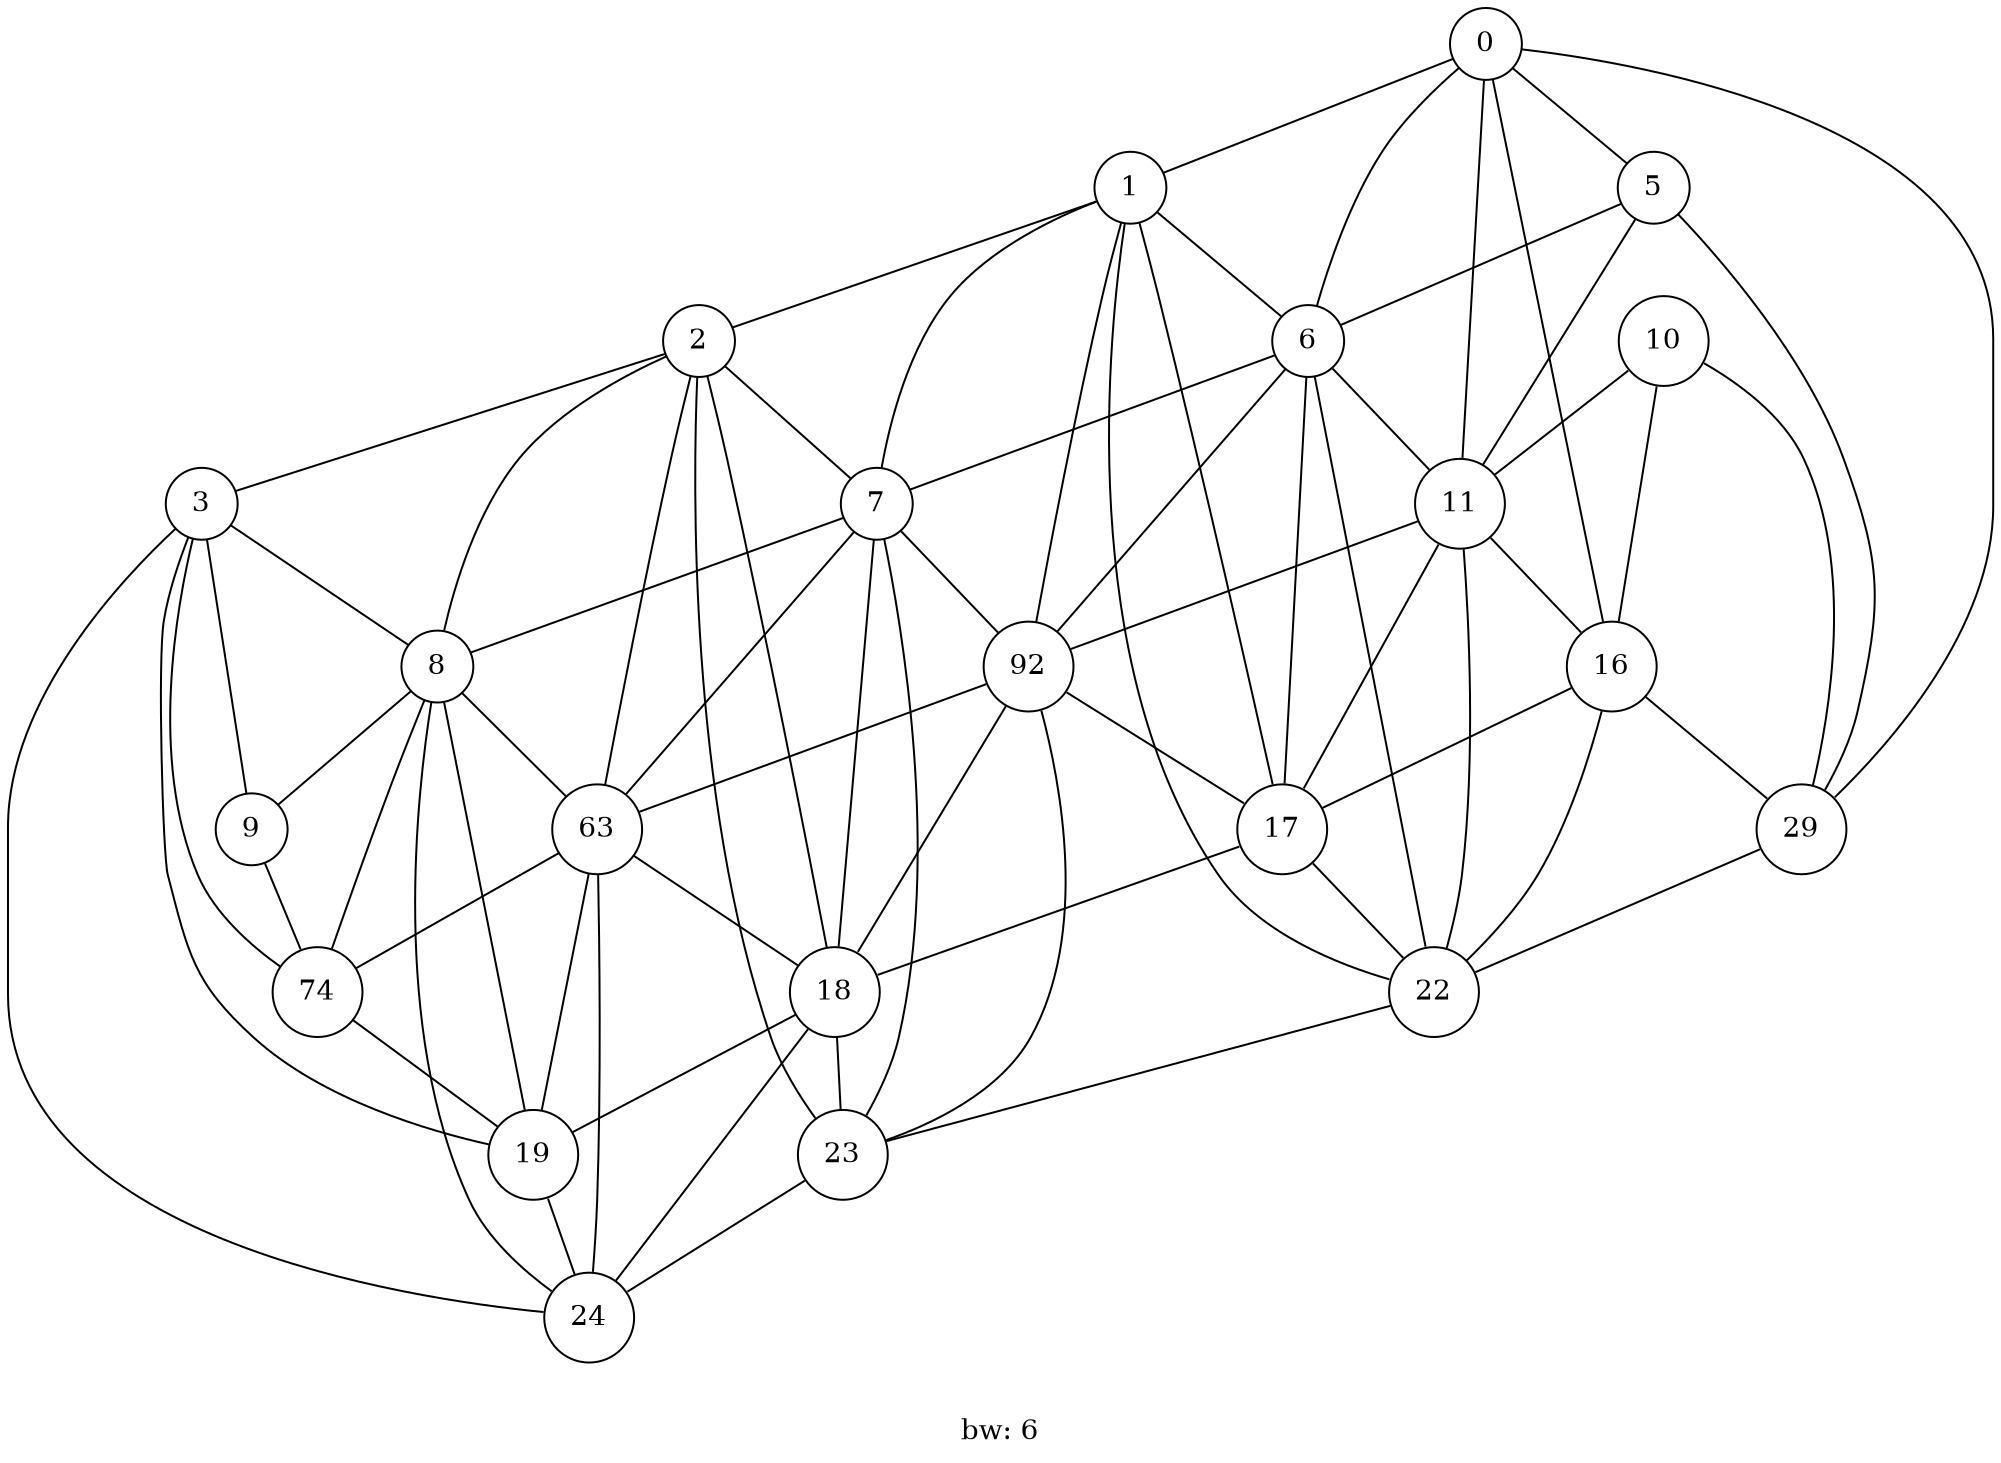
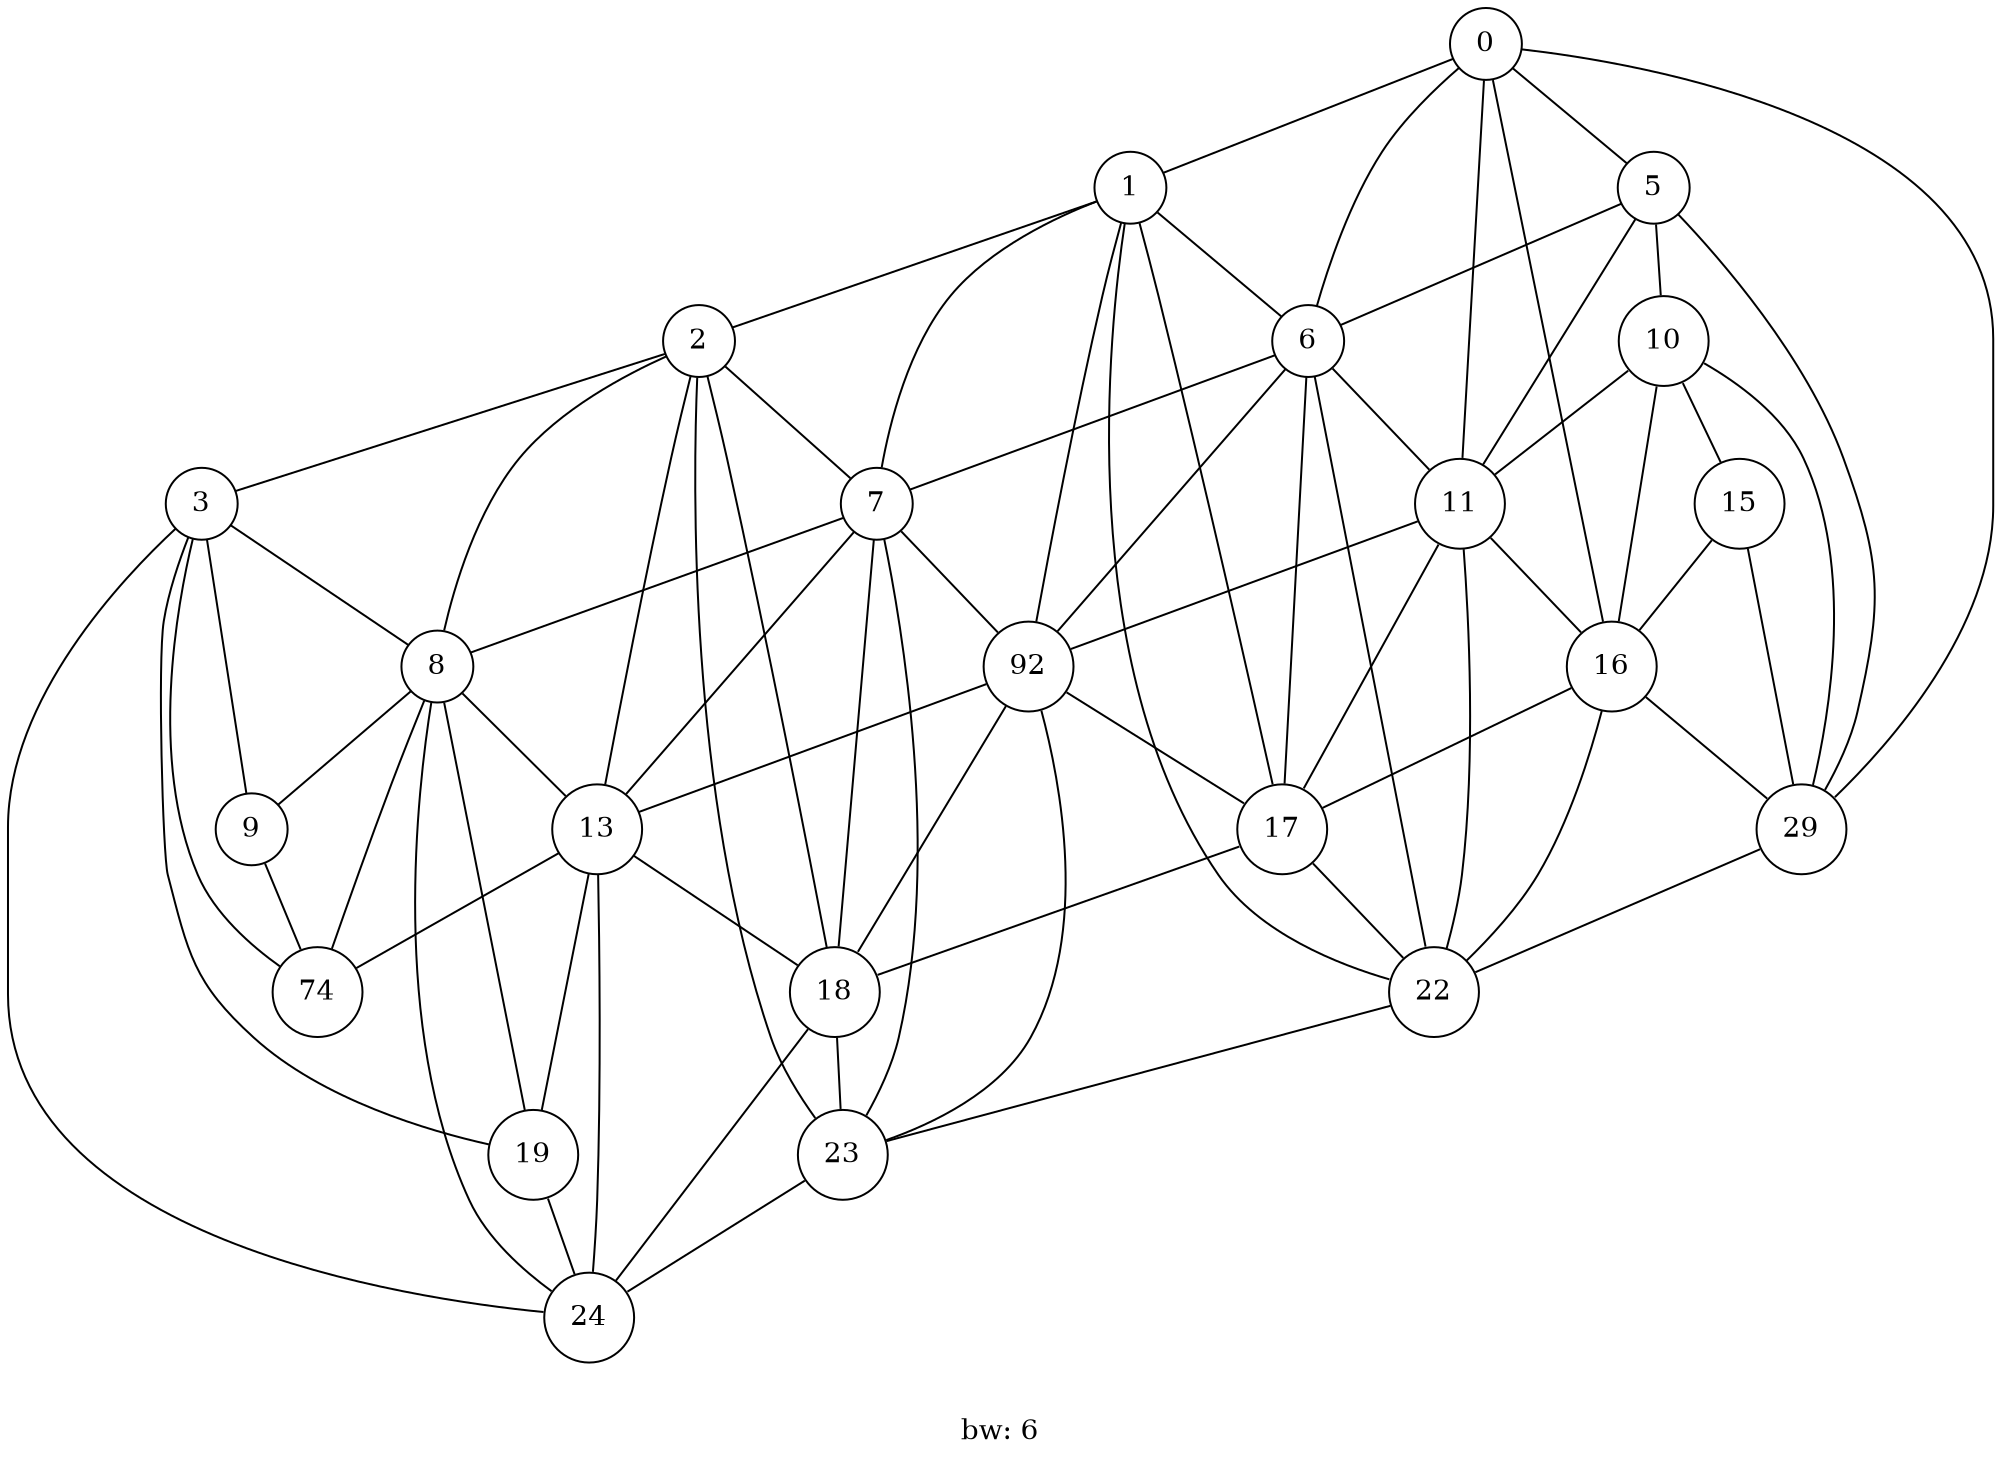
edge "5" -- "10": added
node "15": added
node "63": label "63" -> "13"
edge "74" -- "19": removed
edge "18" -- "19": removed
